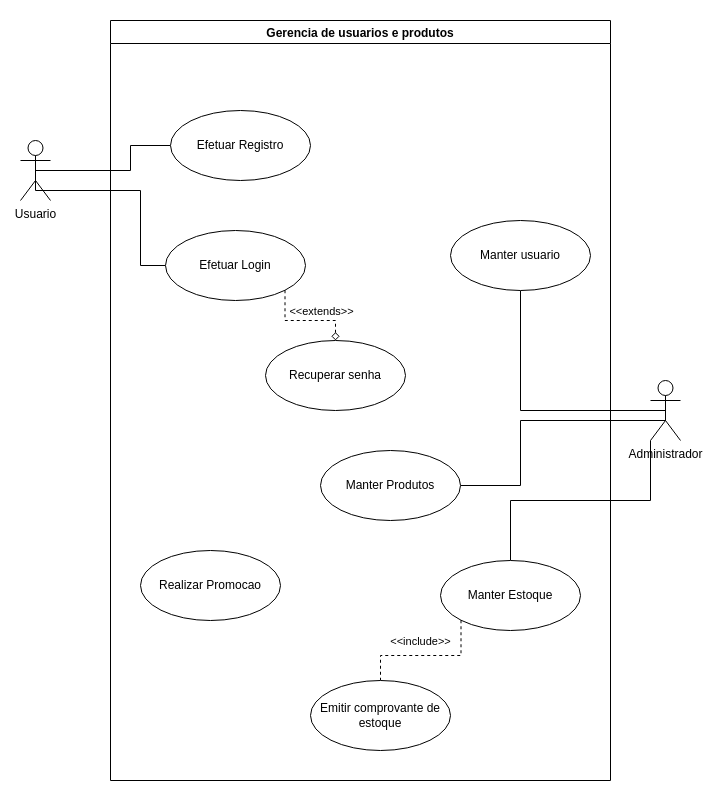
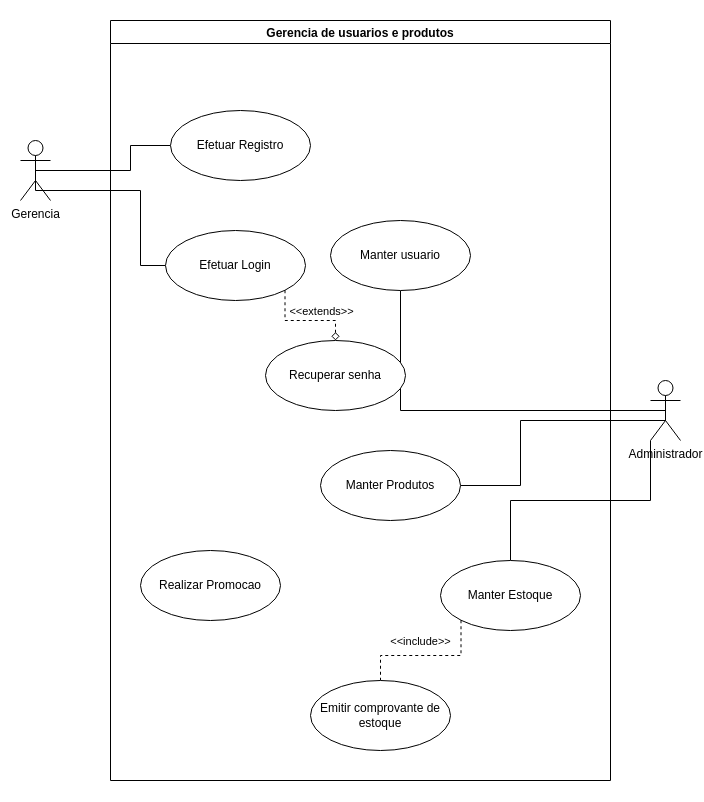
node "Usuario": label "Usuario" -> "Gerencia"
node "Manter usuario": moved (521, 256) -> (401, 256)
